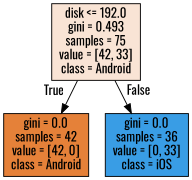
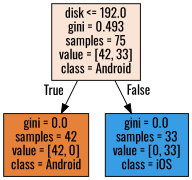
node "gini = 0.0 samples = 36 value = [0, 33] class = iOS": label "gini = 0.0 samples = 36 value = [0, 33] class = iOS" -> "gini = 0.0 samples = 33 value = [0, 33] class = iOS"
